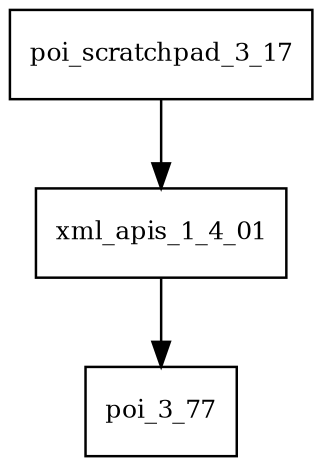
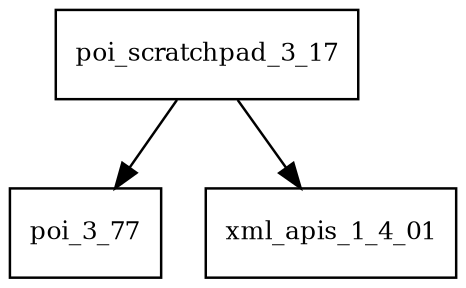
edge "xml_apis_1_4_01" -> "poi_3_77": now "poi_scratchpad_3_17" -> "poi_3_77"
